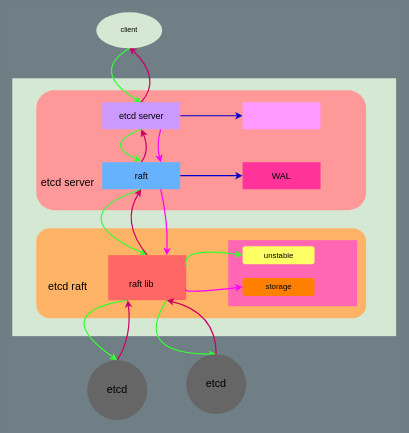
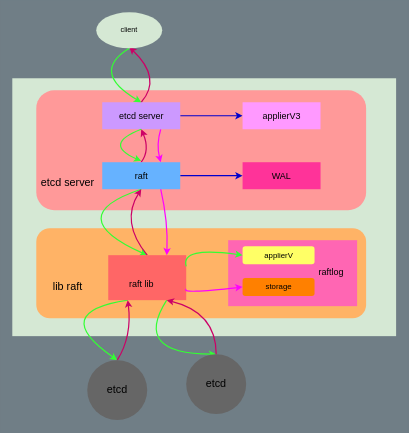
node "applierV3": added
node "unstable": label "unstable" -> "applierV"
node "raftlog": added
node "etcd raft": label "etcd raft" -> "lib raft"
